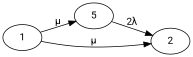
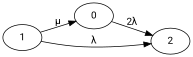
node "5": label "5" -> "0"
edge "1" -> "2": label "μ" -> "λ"
